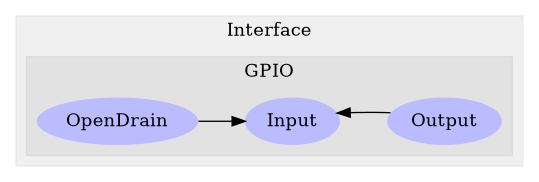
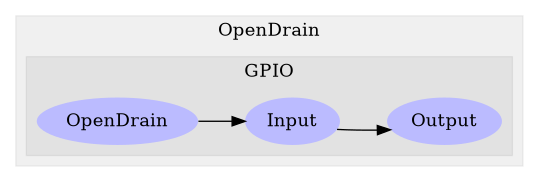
cluster "Interface": label "Interface" -> "OpenDrain"
edge "Output" -> "Input": reversed
